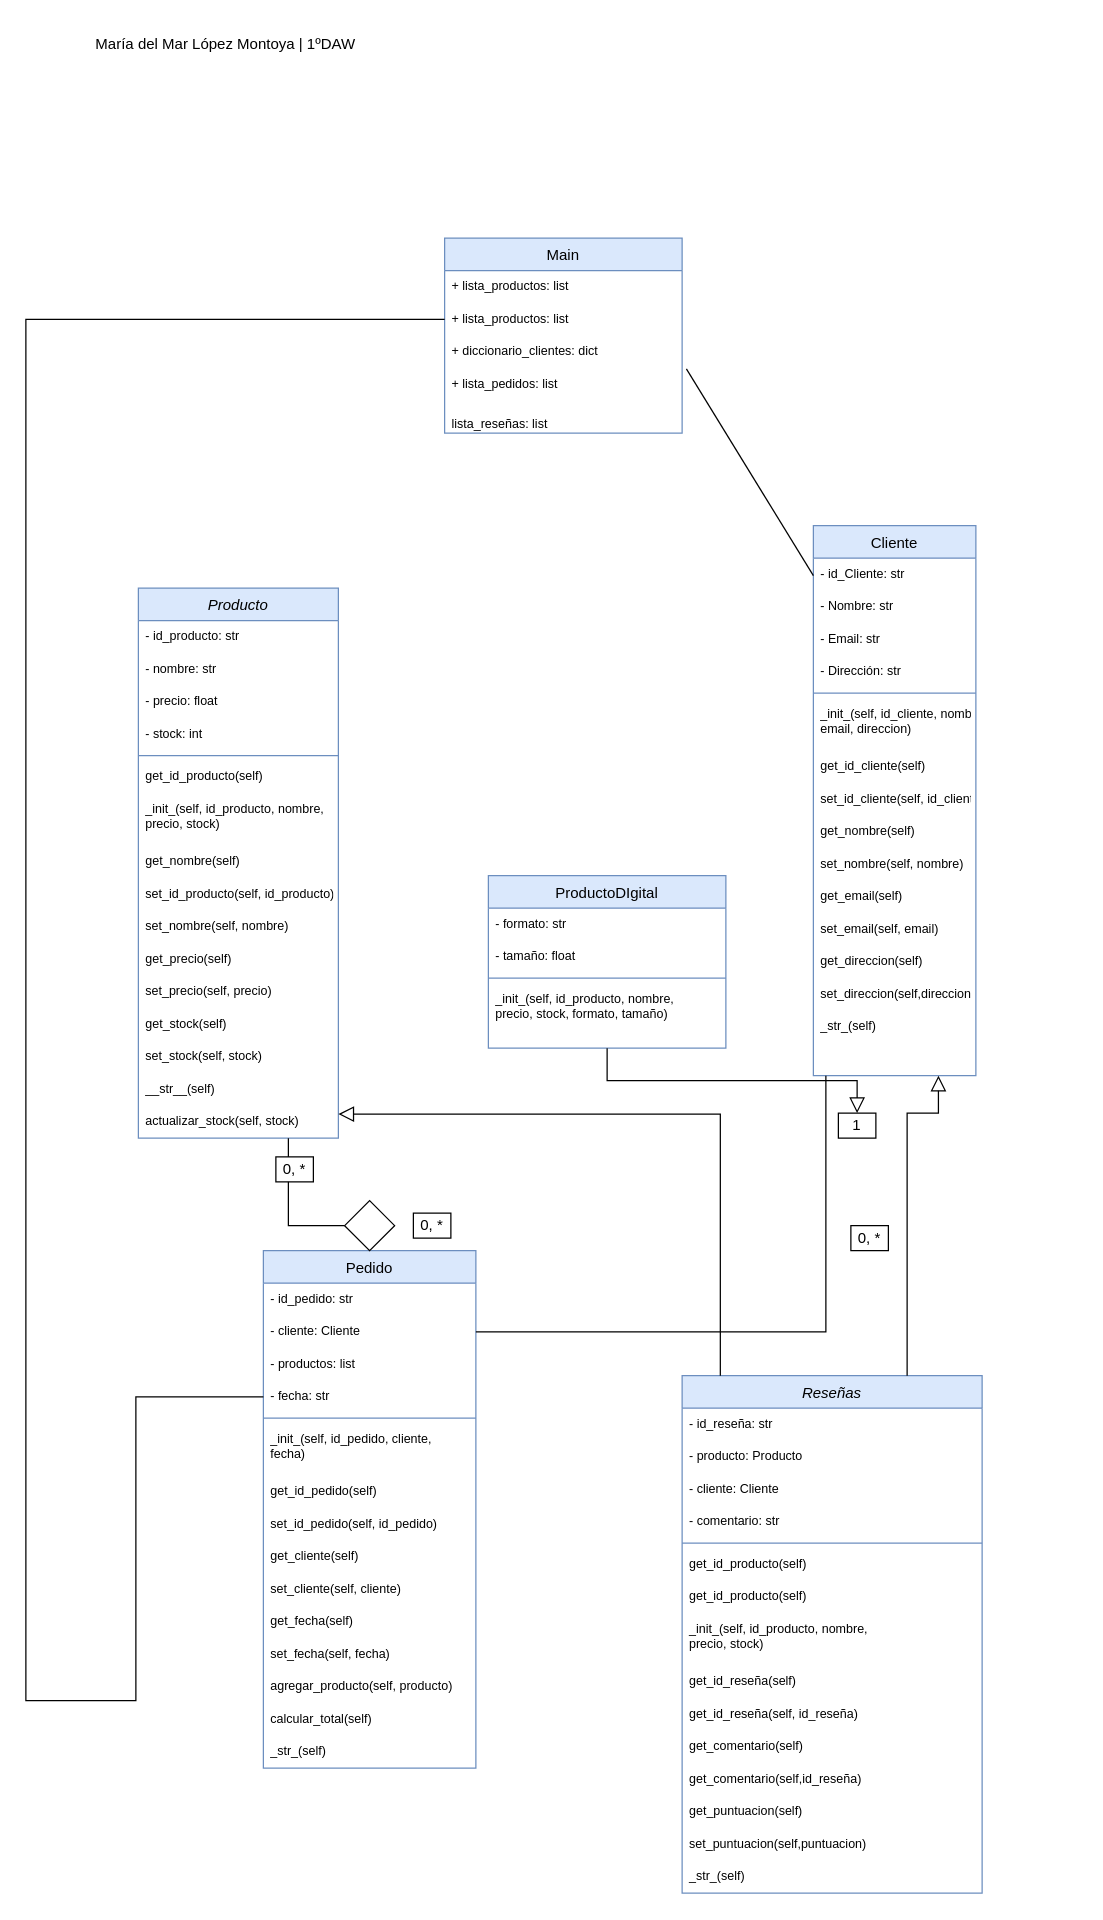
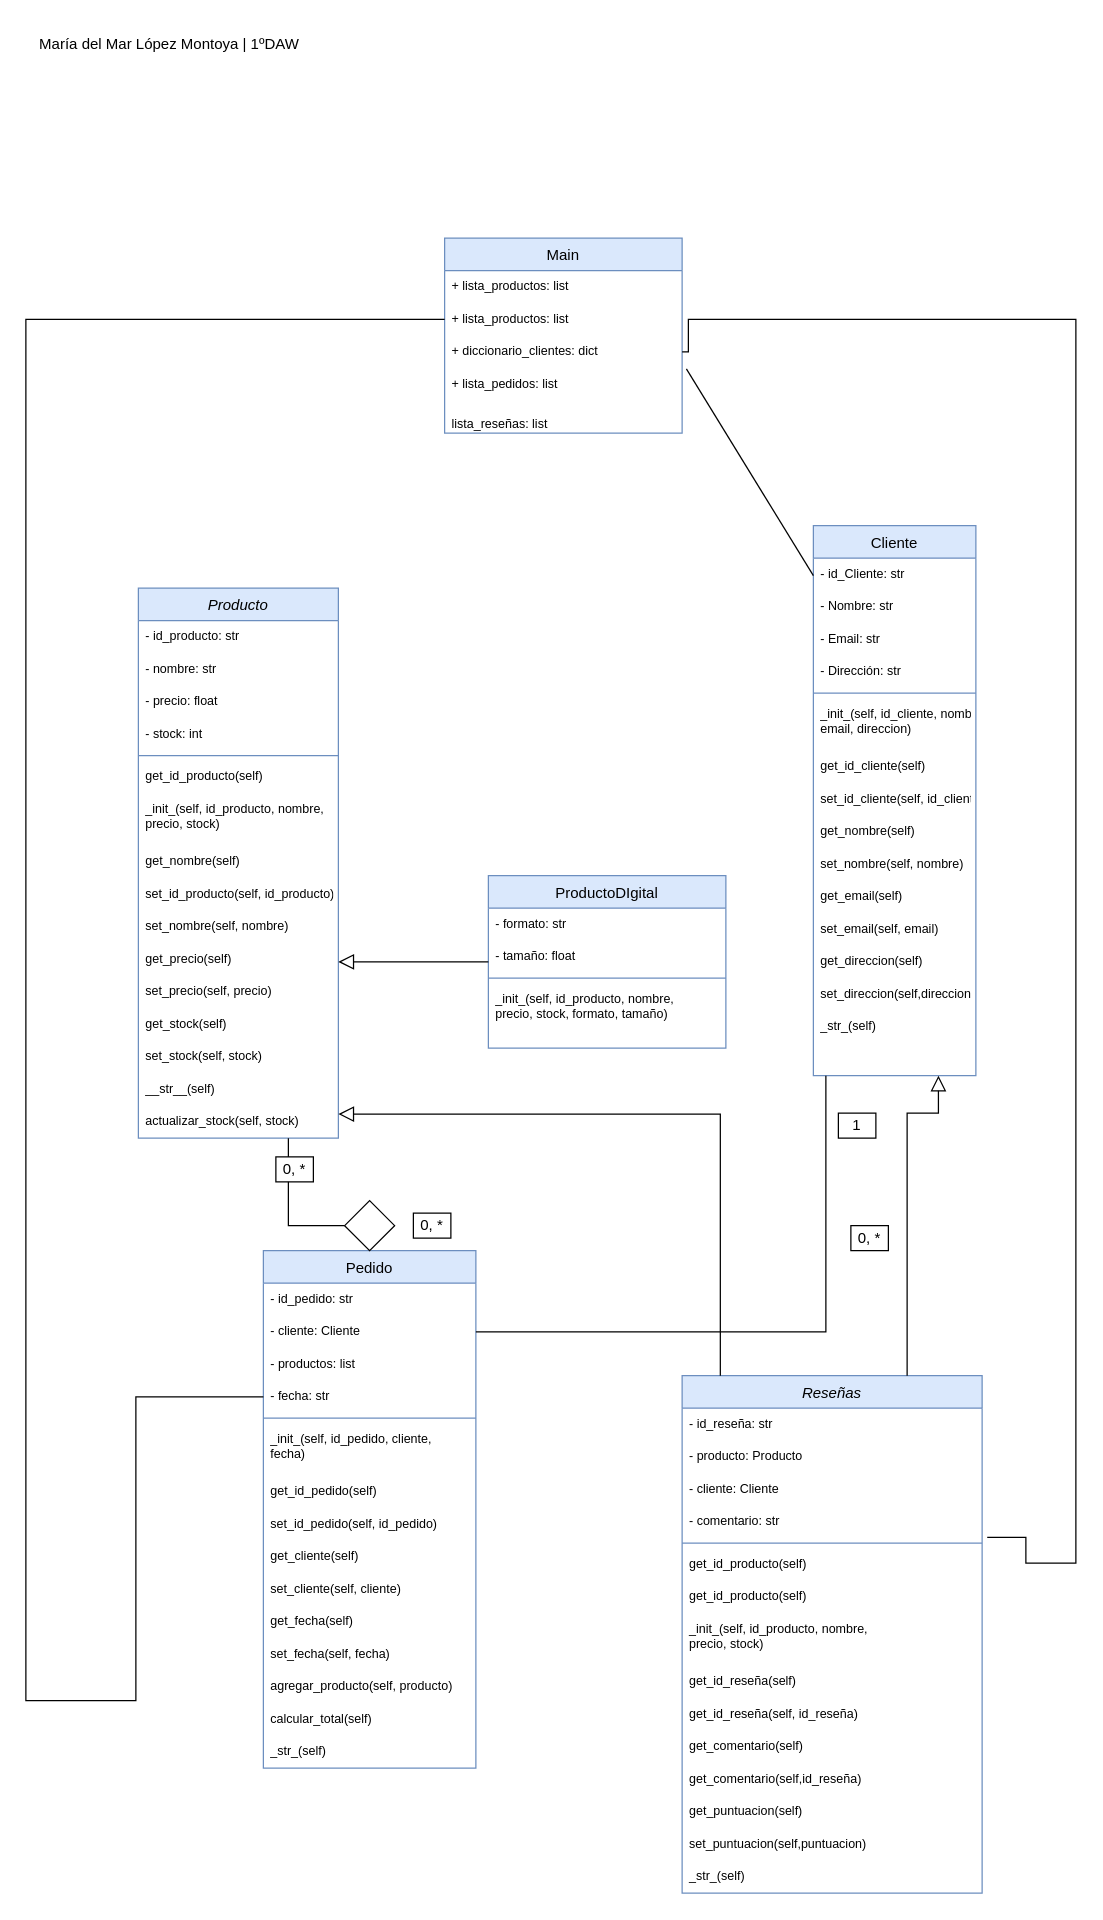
node "María del Mar López Montoya | 1ºDAW": moved (226, 44) -> (169, 44)
edge "+ diccionario_clientes: dict" -- "- comentario: str": added
edge "ProductoDIgital" -> "1": now "ProductoDIgital" -> "Producto"
